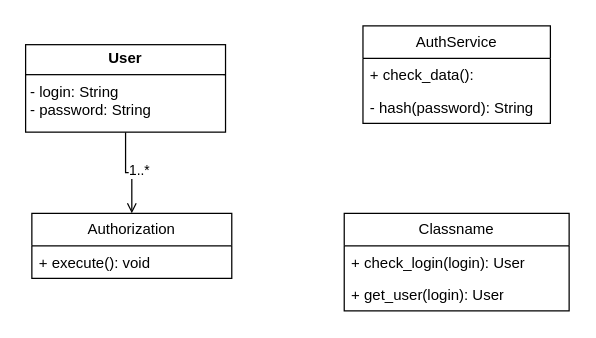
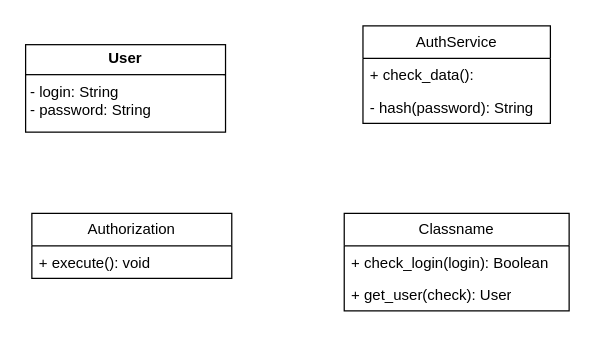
edge "User - login: String - password: String" -> "Authorization": removed, label "1..*"
node "+ check_login(login): User": label "+ check_login(login): User" -> "+ check_login(login): Boolean"
node "+ get_user(login): User": label "+ get_user(login): User" -> "+ get_user(check): User"
